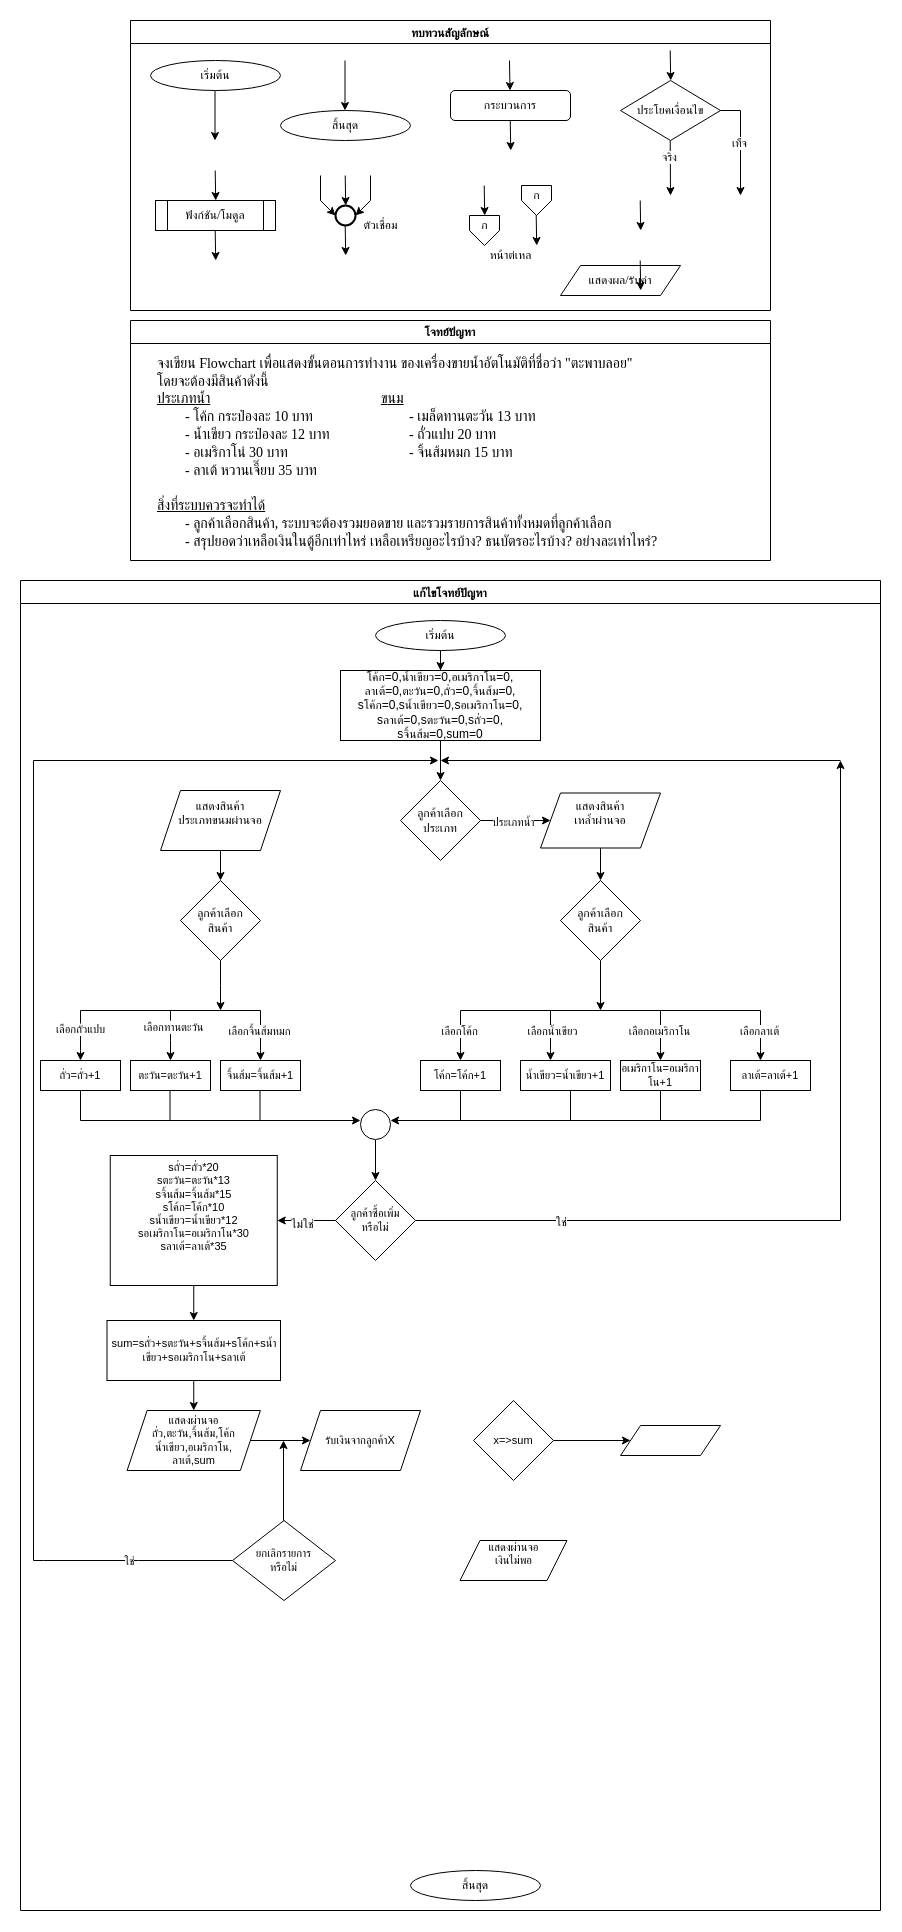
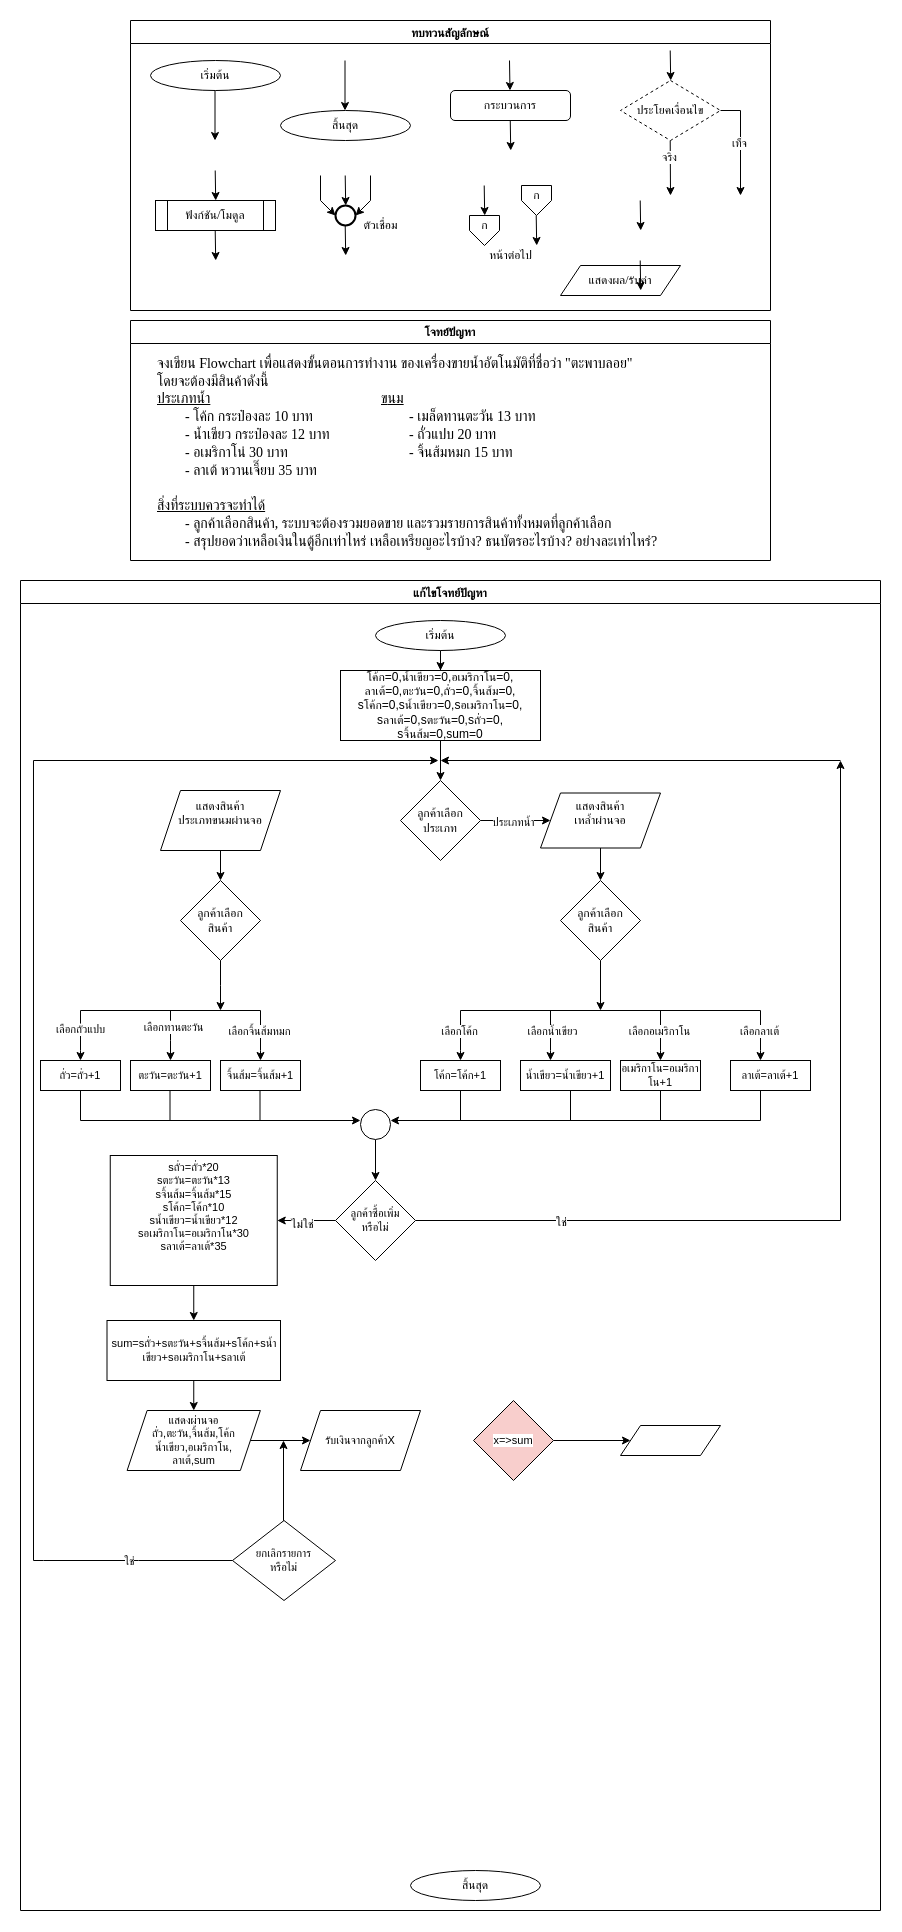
node "ประโยคเงื่อนไข": style solid -> dashed
node "หน้าต่เหล": label "หน้าต่เหล" -> "หน้าต่อไป"
node "x=>sum": fillcolor #ffffff -> #f8cecc
node "แสดงผ่านจอ เงินไม่พอ": removed
